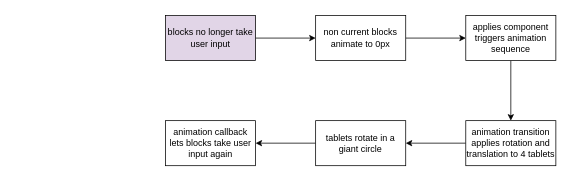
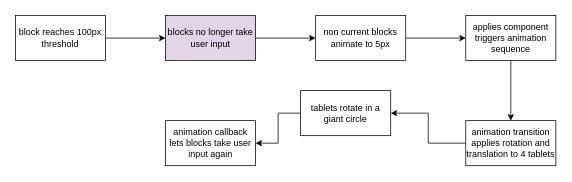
node "block reaches 100px threshold": added
edge "block reaches 100px threshold" -> "blocks no longer take user input": added
node "non current blocks animate to 0px": label "non current blocks animate to 0px" -> "non current blocks animate to 5px"
node "tablets rotate in a giant circle": moved (360, 143) -> (345, 113)
